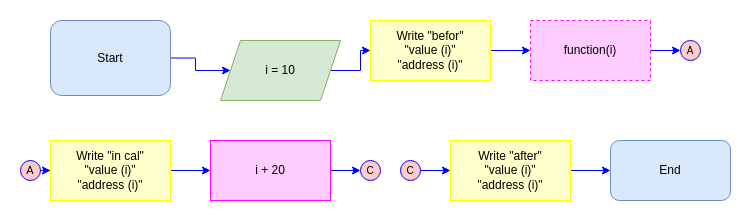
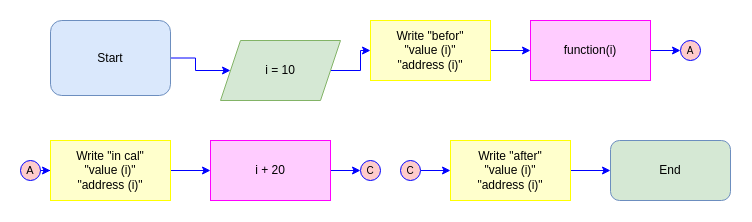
node "function(i)": style dashed -> solid
node "End": fillcolor #dae8fc -> #d5e8d4
